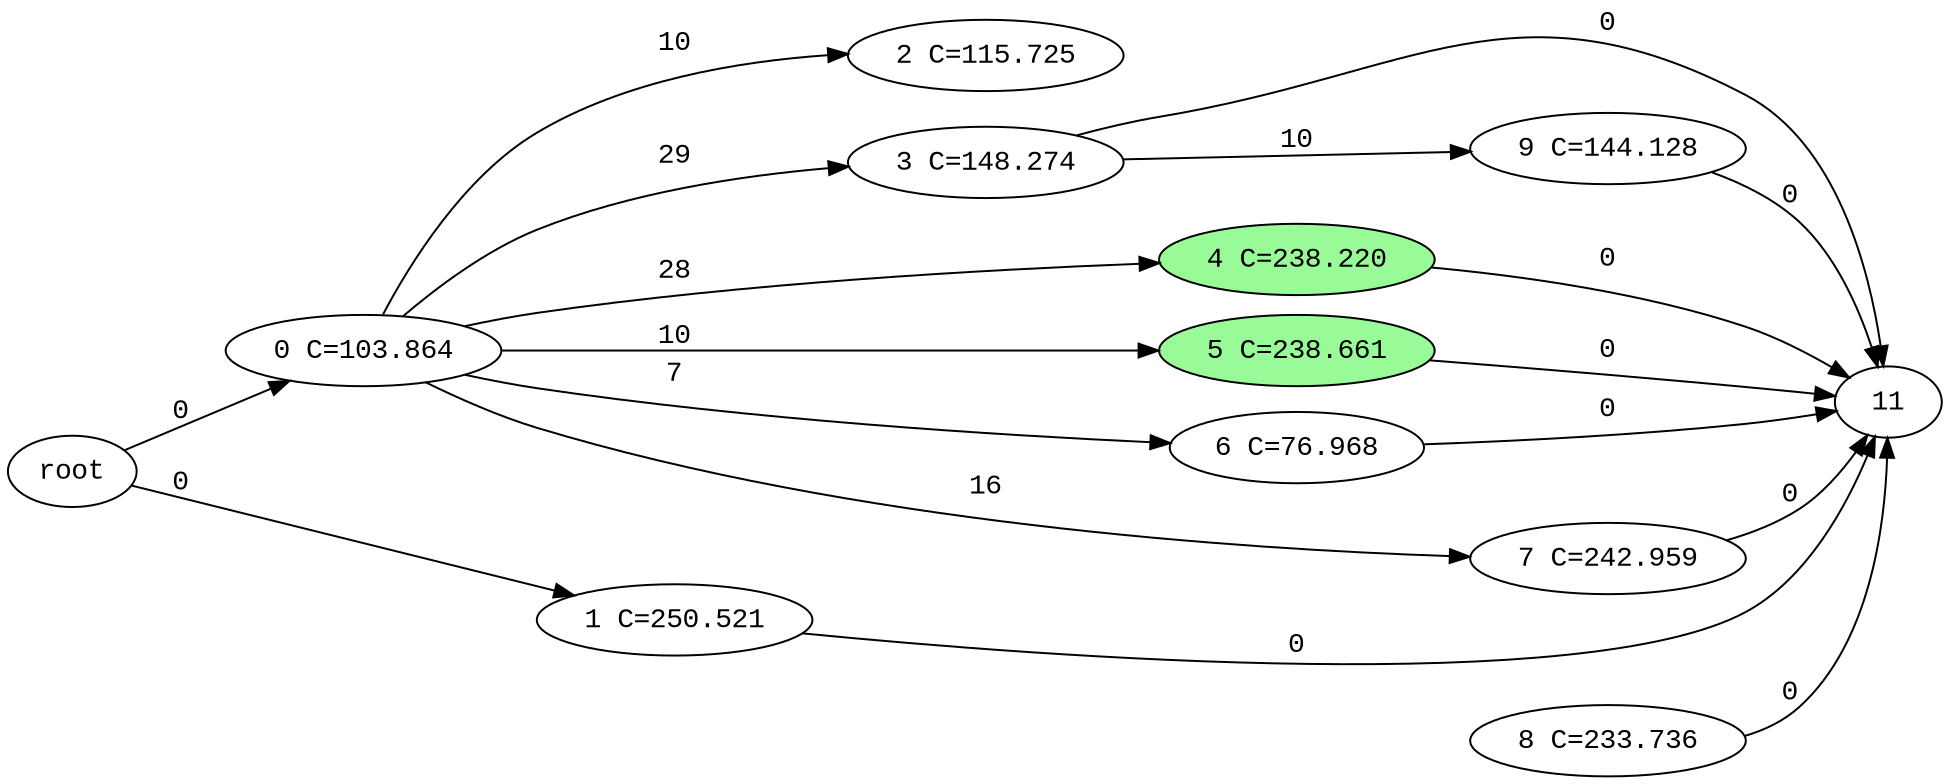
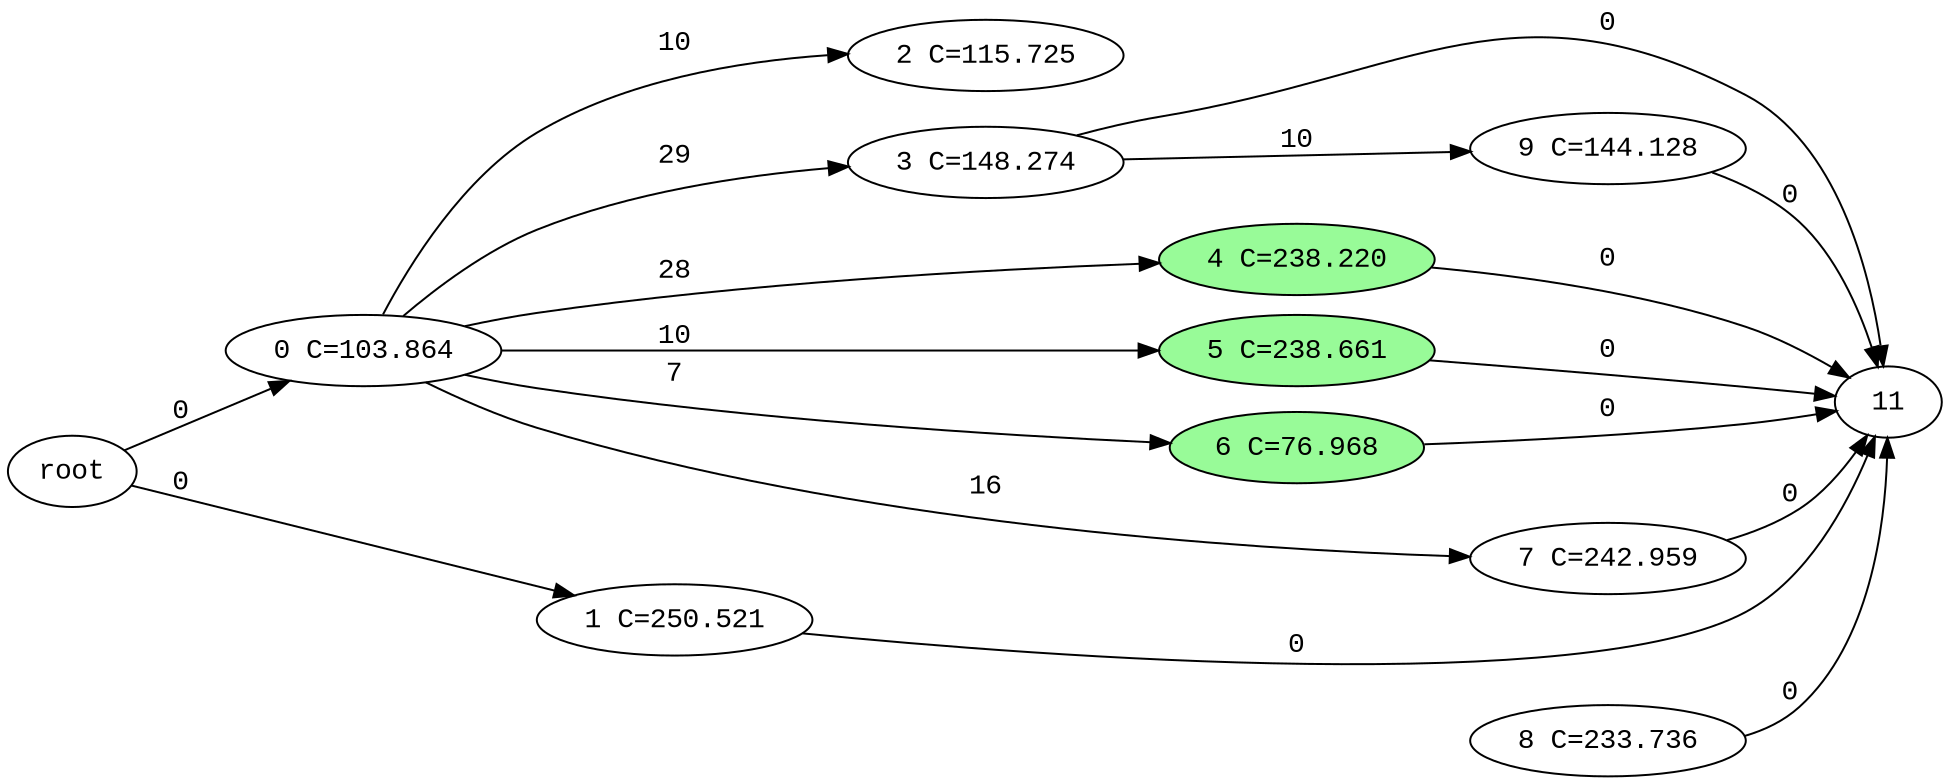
node "6 C=76.968": fillcolor white -> palegreen
